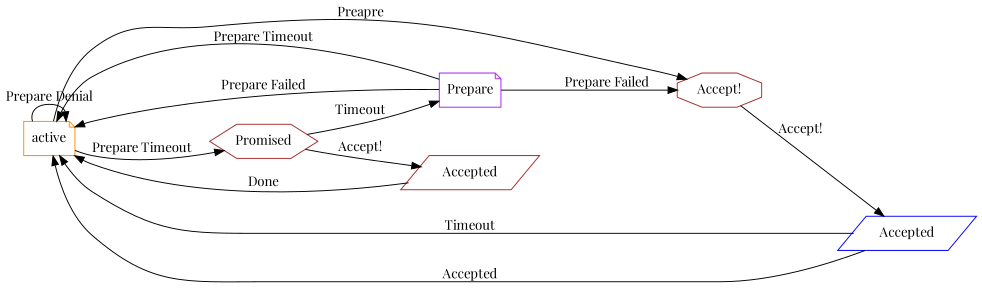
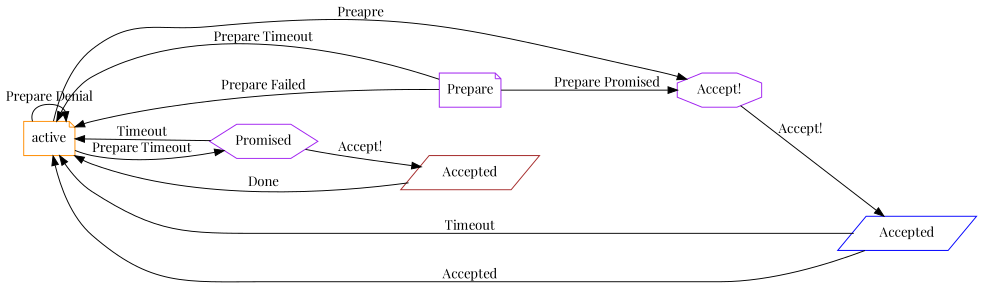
edge "Prepare" -> "Accept!": label "Prepare Failed" -> "Prepare Promised"
node "Accept!": color brown -> purple
edge "Promised" -> "Prepare": now "Promised" -> "active"
node "Promised": color brown -> purple
